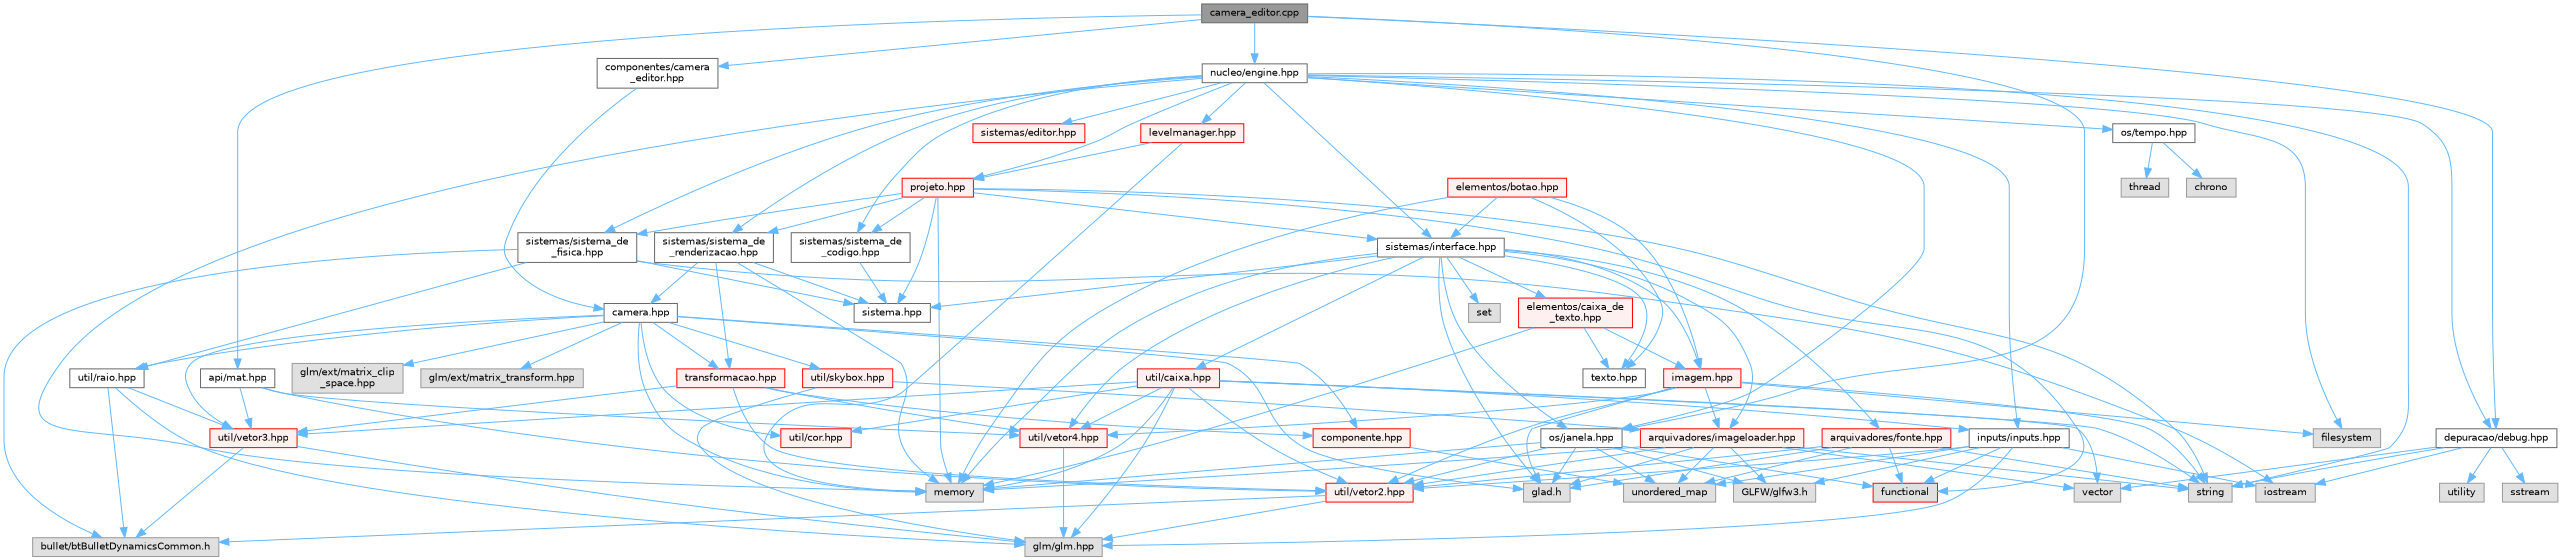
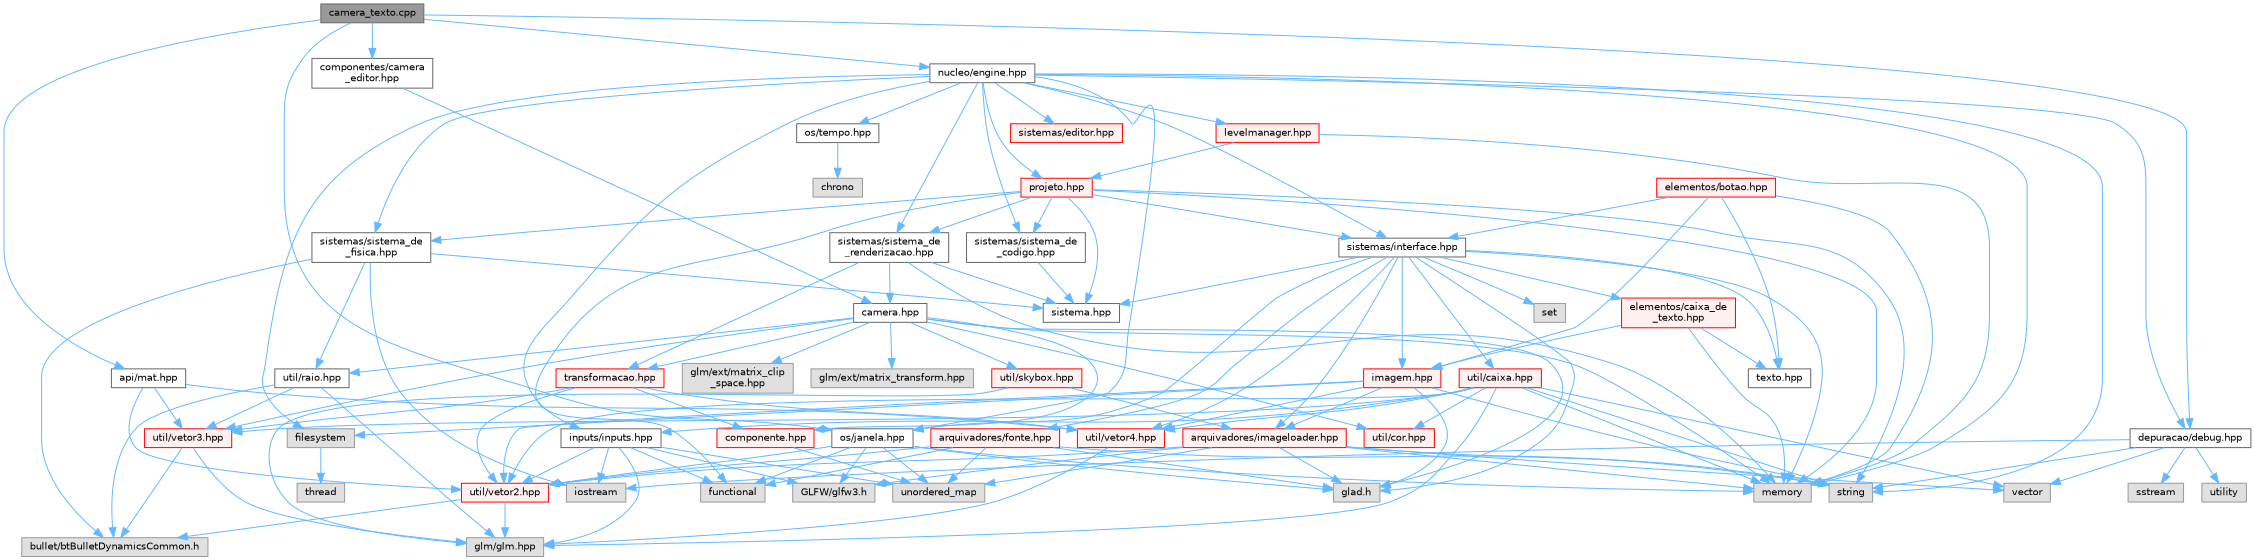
node "camera_editor.cpp": label "camera_editor.cpp" -> "camera_texto.cpp"
edge "os/tempo.hpp" -> "thread": now "filesystem" -> "thread"
node "functional": color red -> grey60
